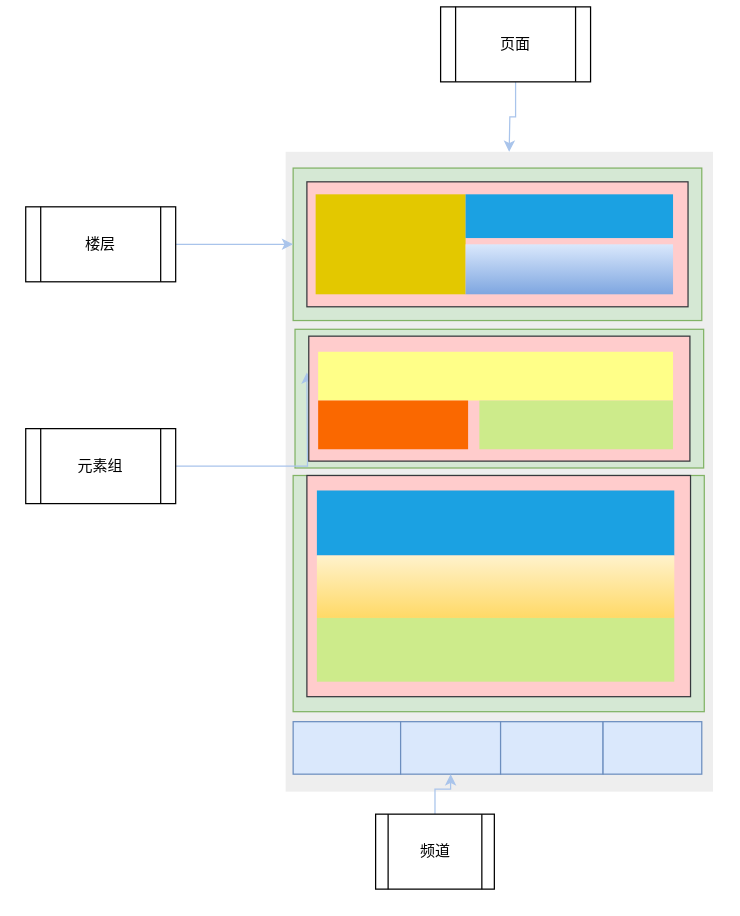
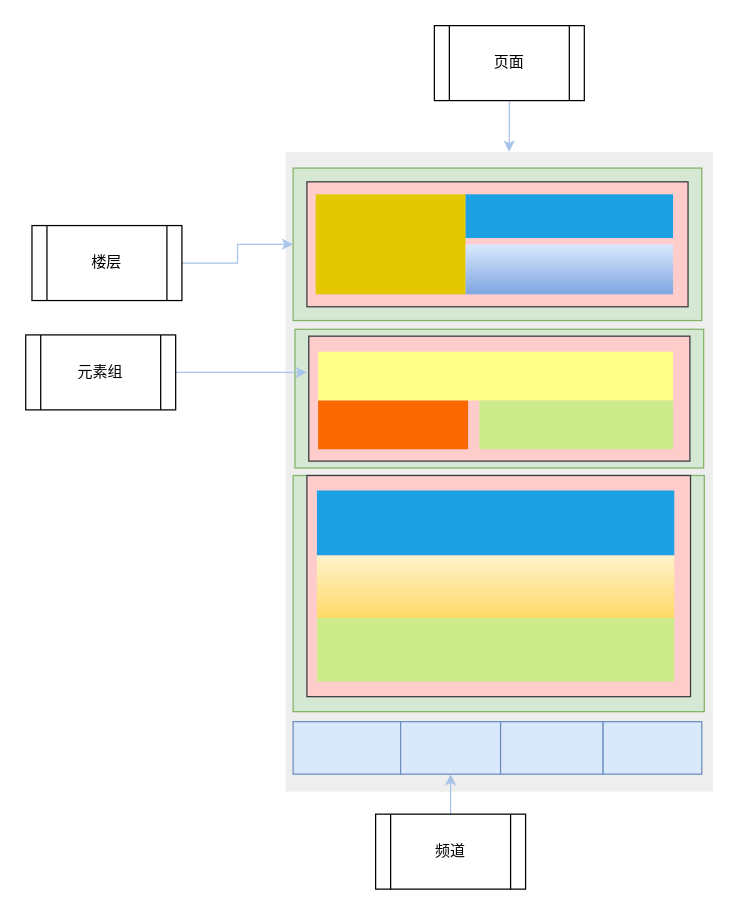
node "页面": moved (516, 44) -> (509, 63)
node "楼层": moved (101, 244) -> (107, 263)
node "元素组": moved (101, 466) -> (101, 373)
node "频道": size 119x75 -> 150x75
